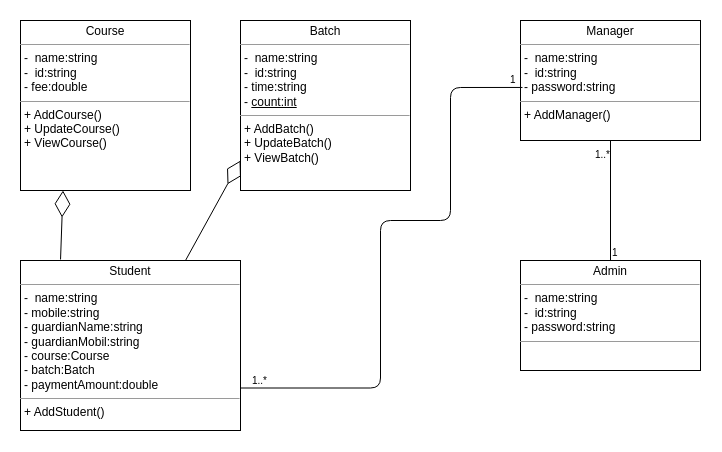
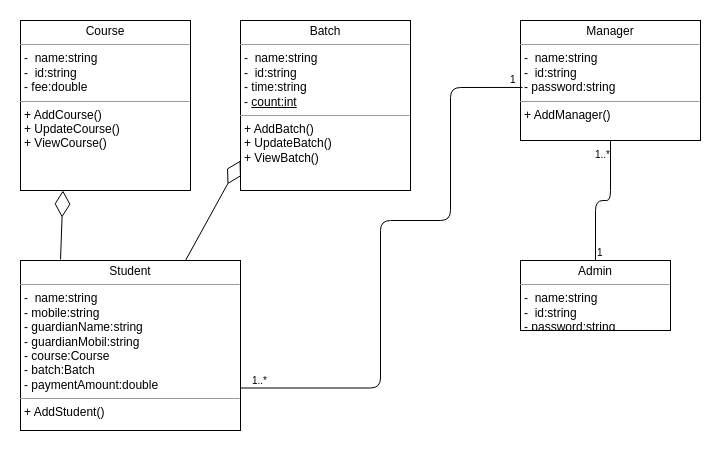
node "Admin - name:string - id:string - password:string": size 180x110 -> 150x70
